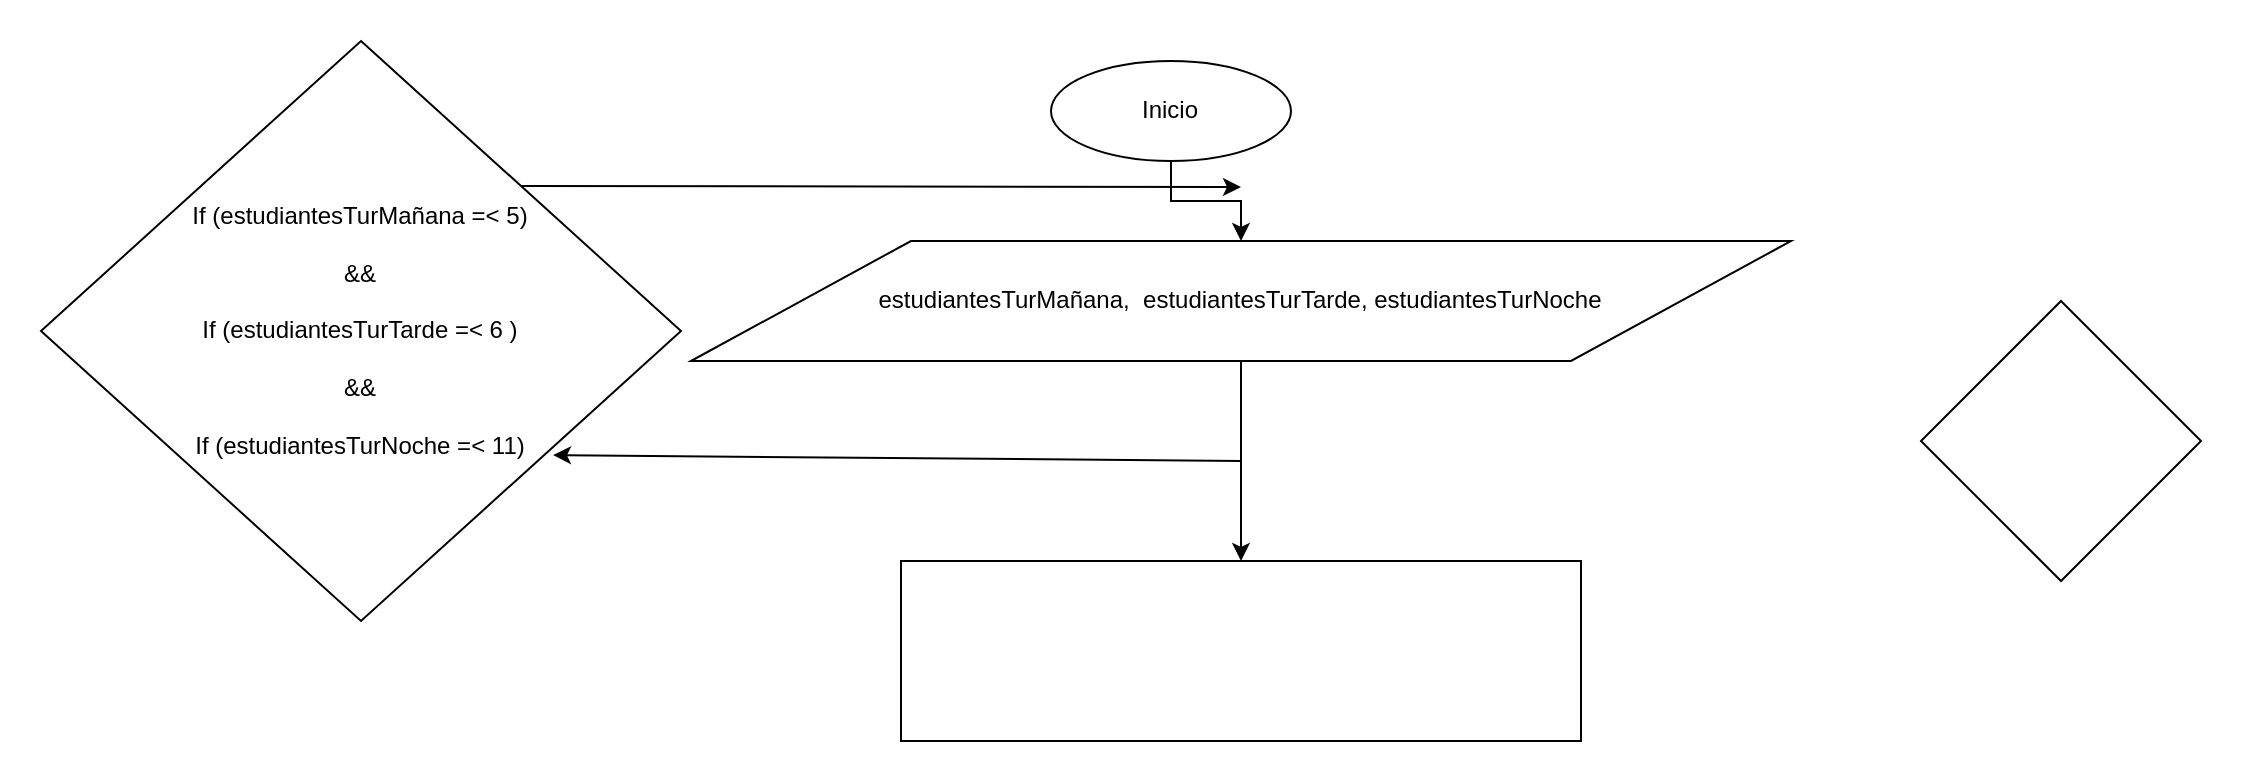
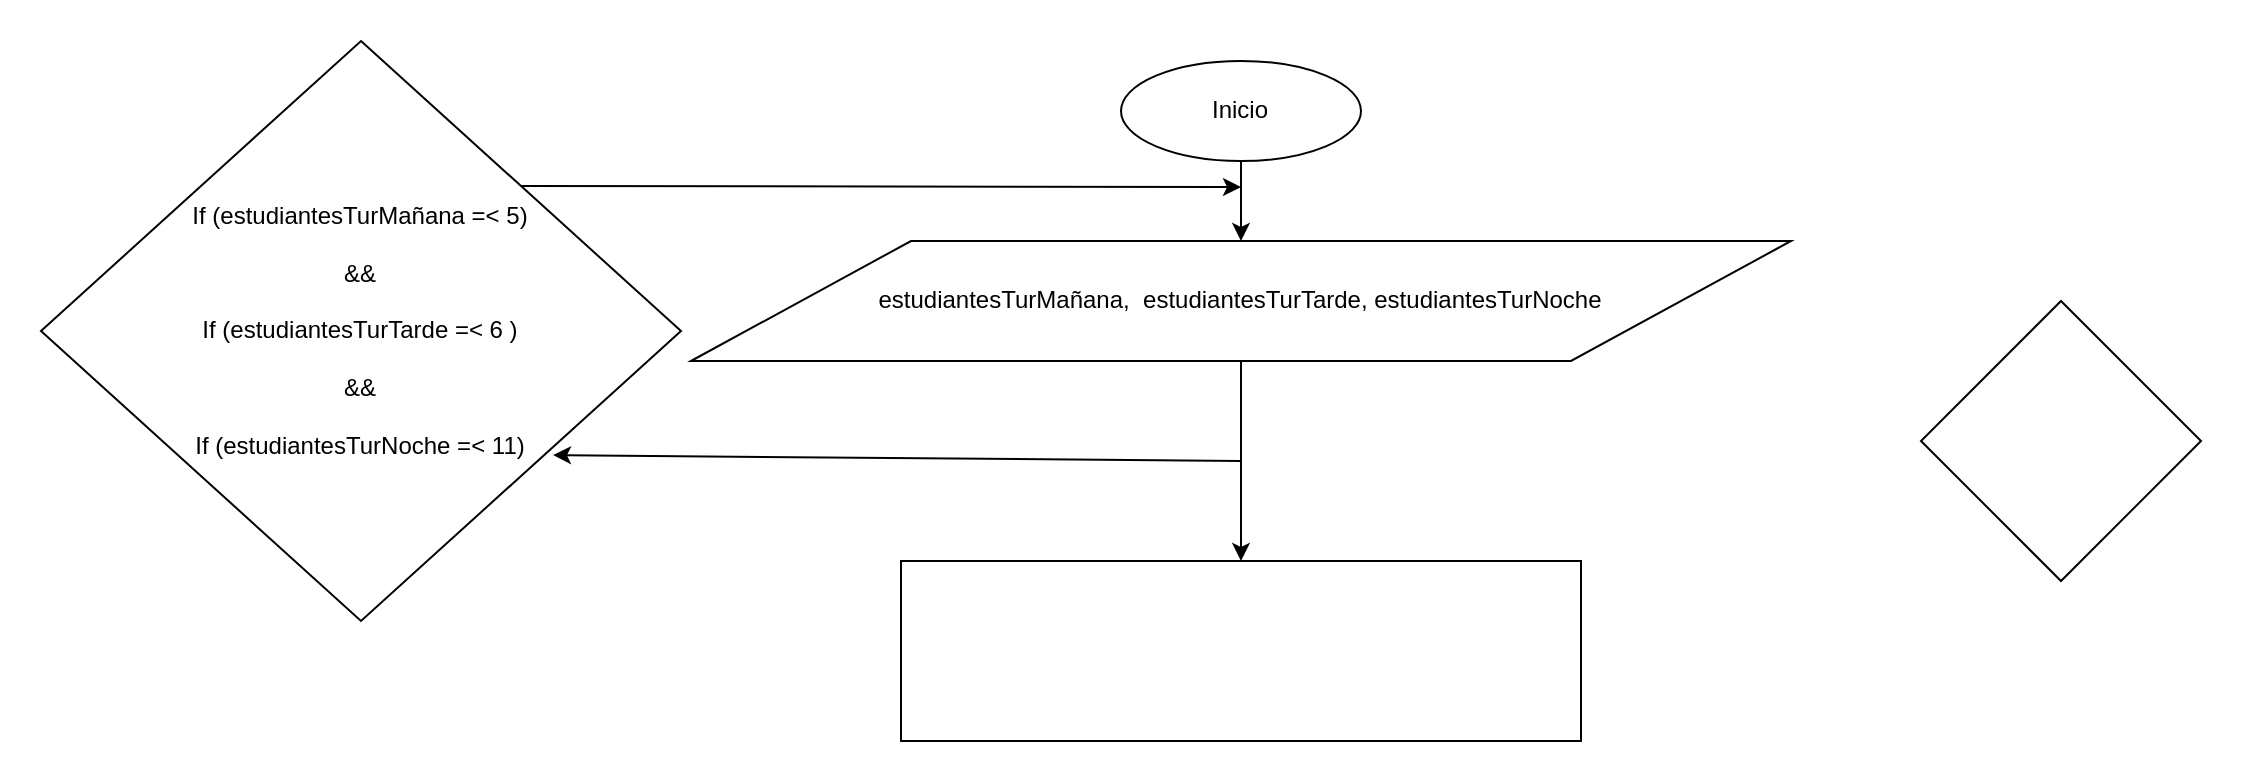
node "Inicio": moved (1171, 111) -> (1241, 111)
